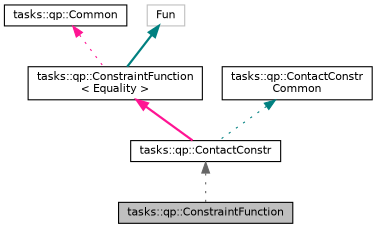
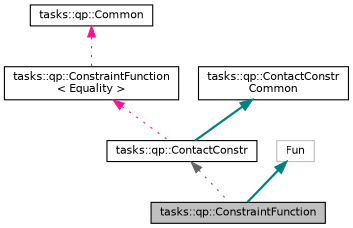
edge "tasks::qp::ConstraintFunction < Equality >" -> "Fun": now "tasks::qp::ConstraintFunction" -> "Fun"
edge "tasks::qp::ContactConstr" -> "tasks::qp::ConstraintFunction < Equality >": style bold -> dotted
edge "tasks::qp::ContactConstr" -> "tasks::qp::ContactConstr Common": style dotted -> bold
